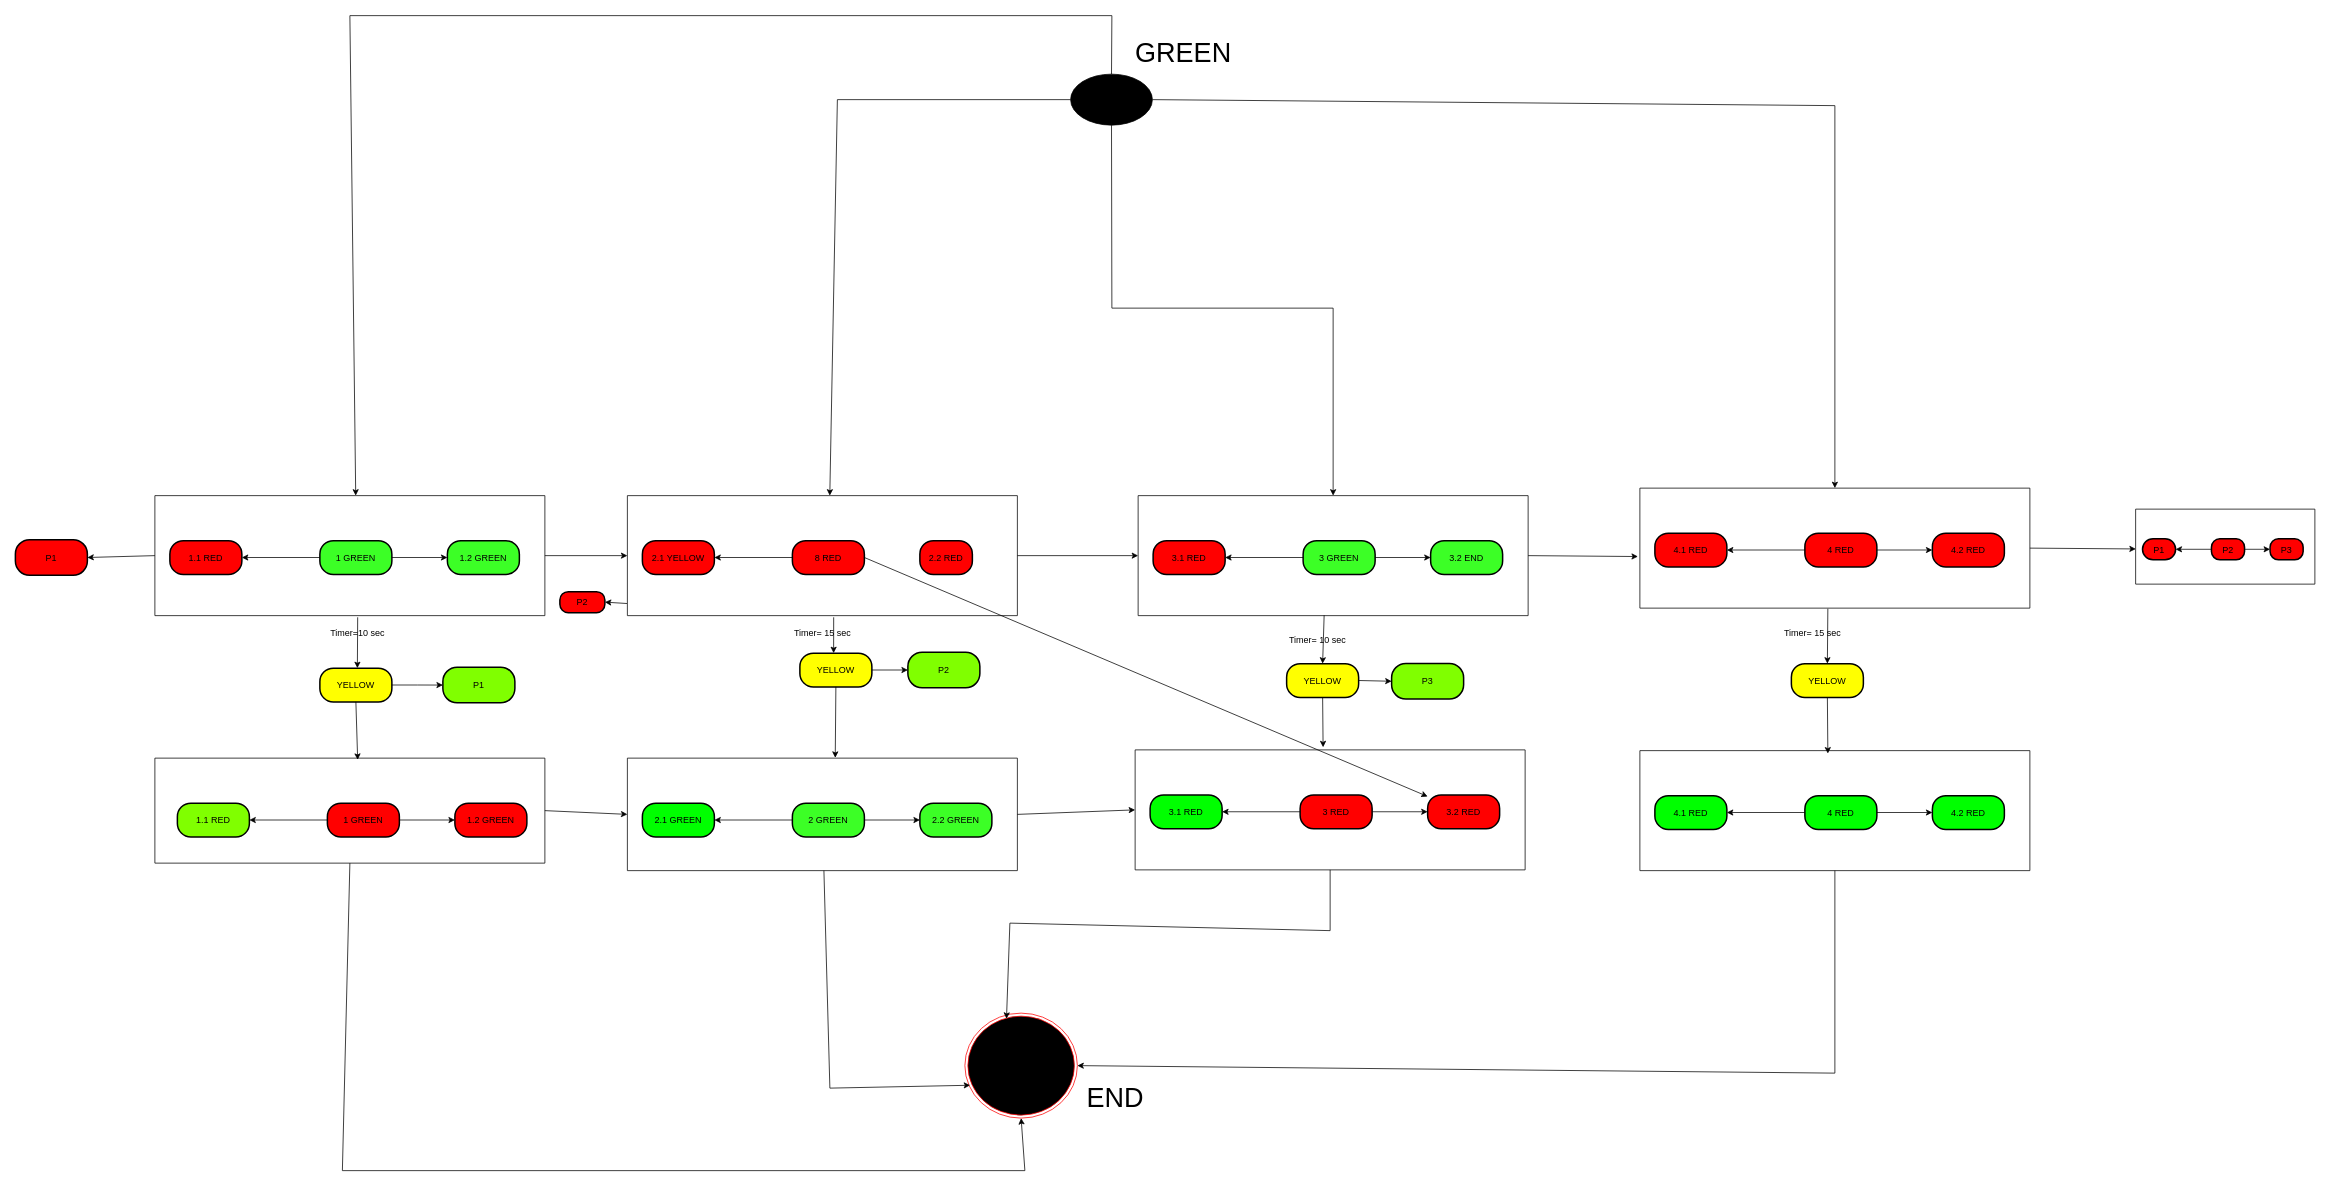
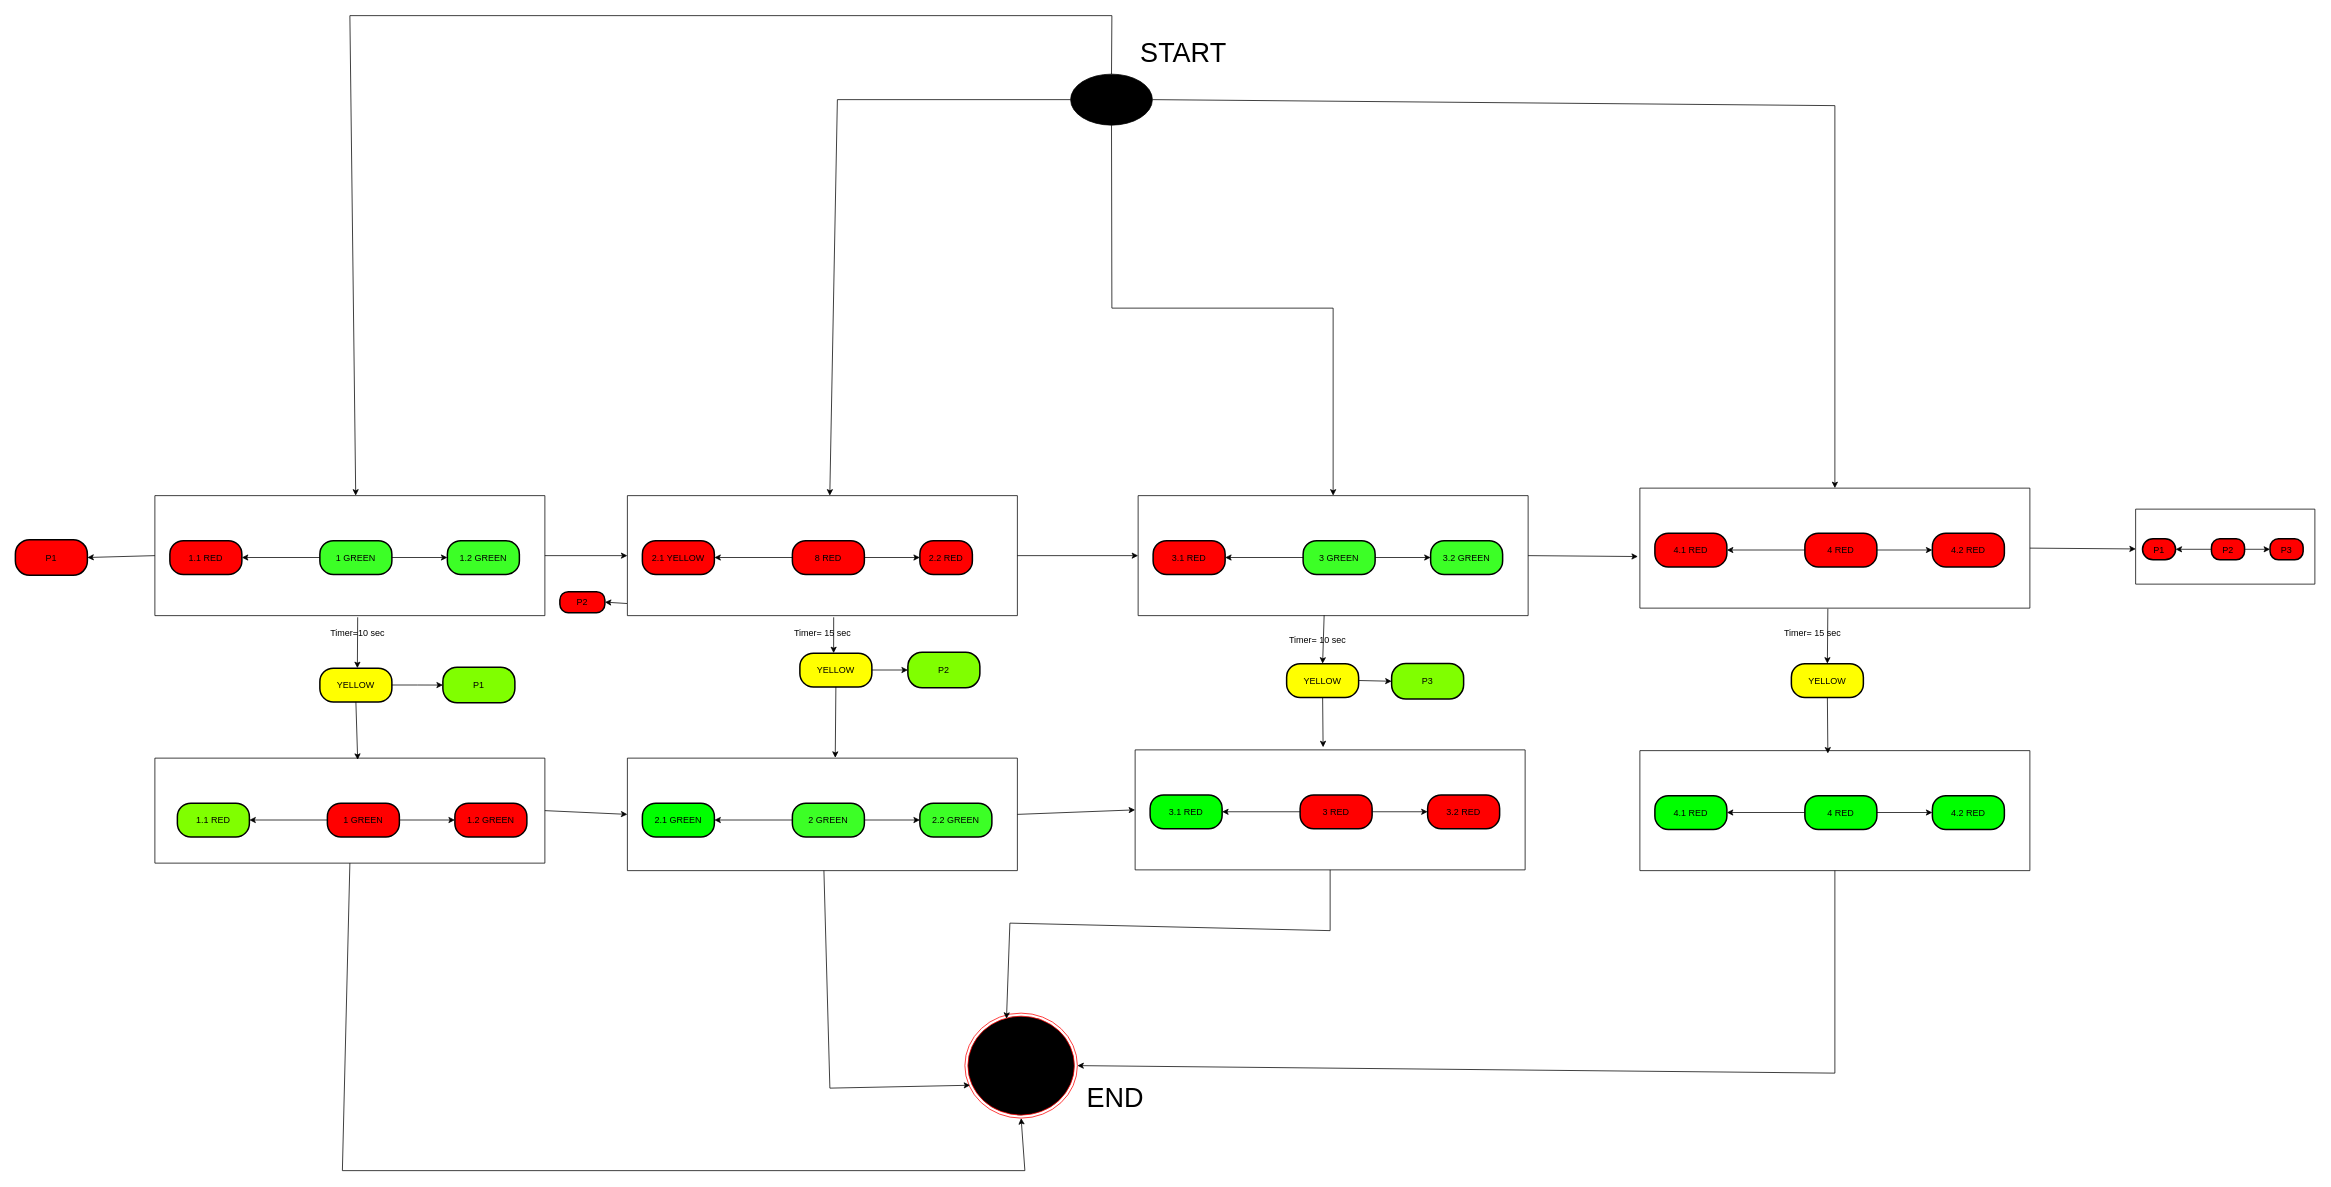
node "GREEN": label "GREEN" -> "START"
node "3.2 END": label "3.2 END" -> "3.2 GREEN"
edge "8 RED" -> "3.2 RED": now "8 RED" -> "2.2 RED"
